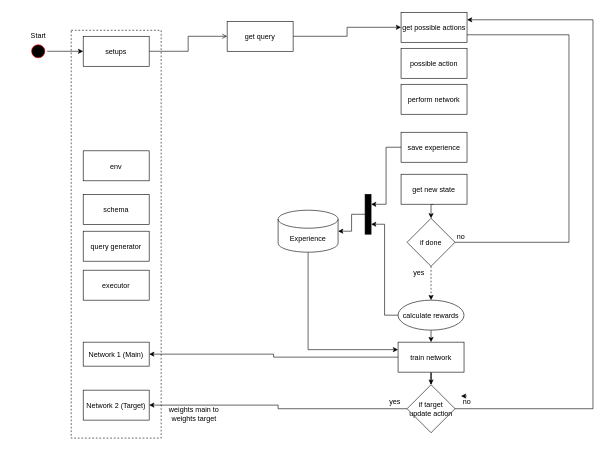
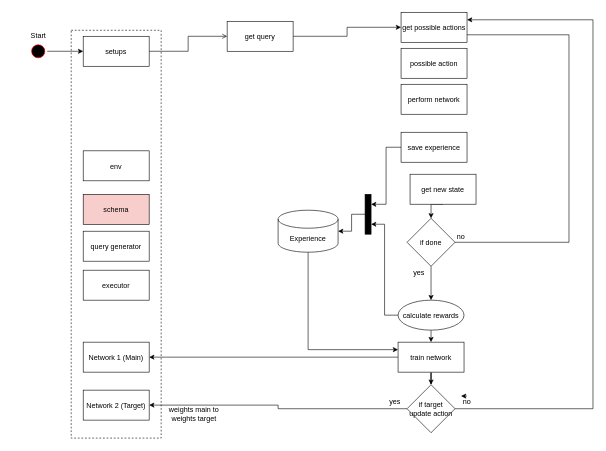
node "get new state": moved (434, 189) -> (443, 189)
node "schema": fillcolor #ffffff -> #f8cecc
edge "if done" -> "calculate rewards": style dashed -> solid
node "Network 1 (Main)": size 66x24 -> 66x30
